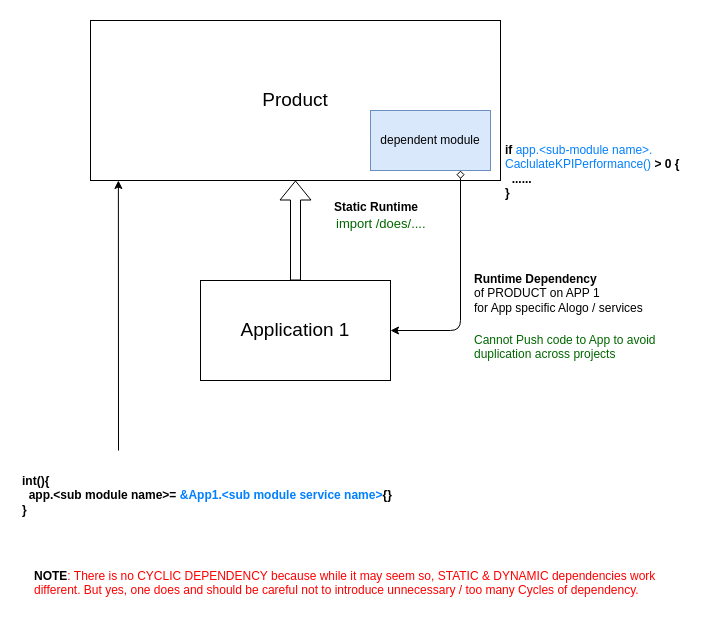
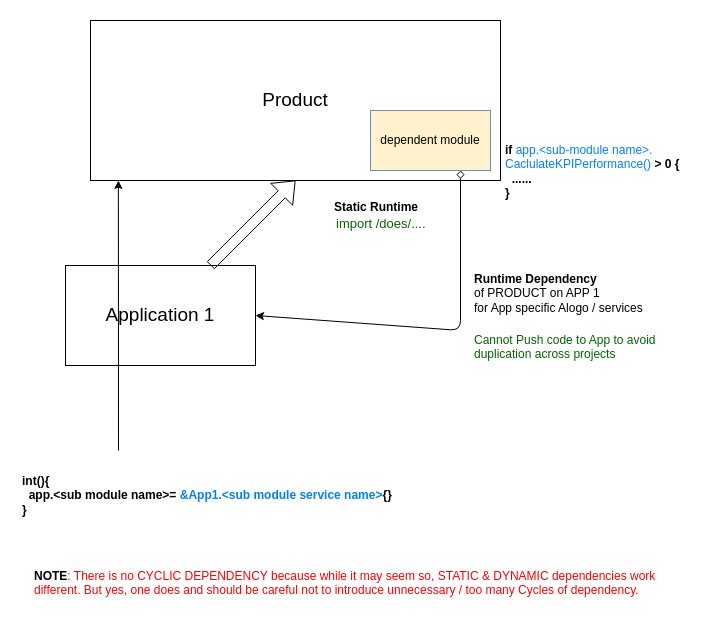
node "dependent module": fillcolor #dae8fc -> #fff2cc
node "Application 1": moved (296, 331) -> (161, 316)
